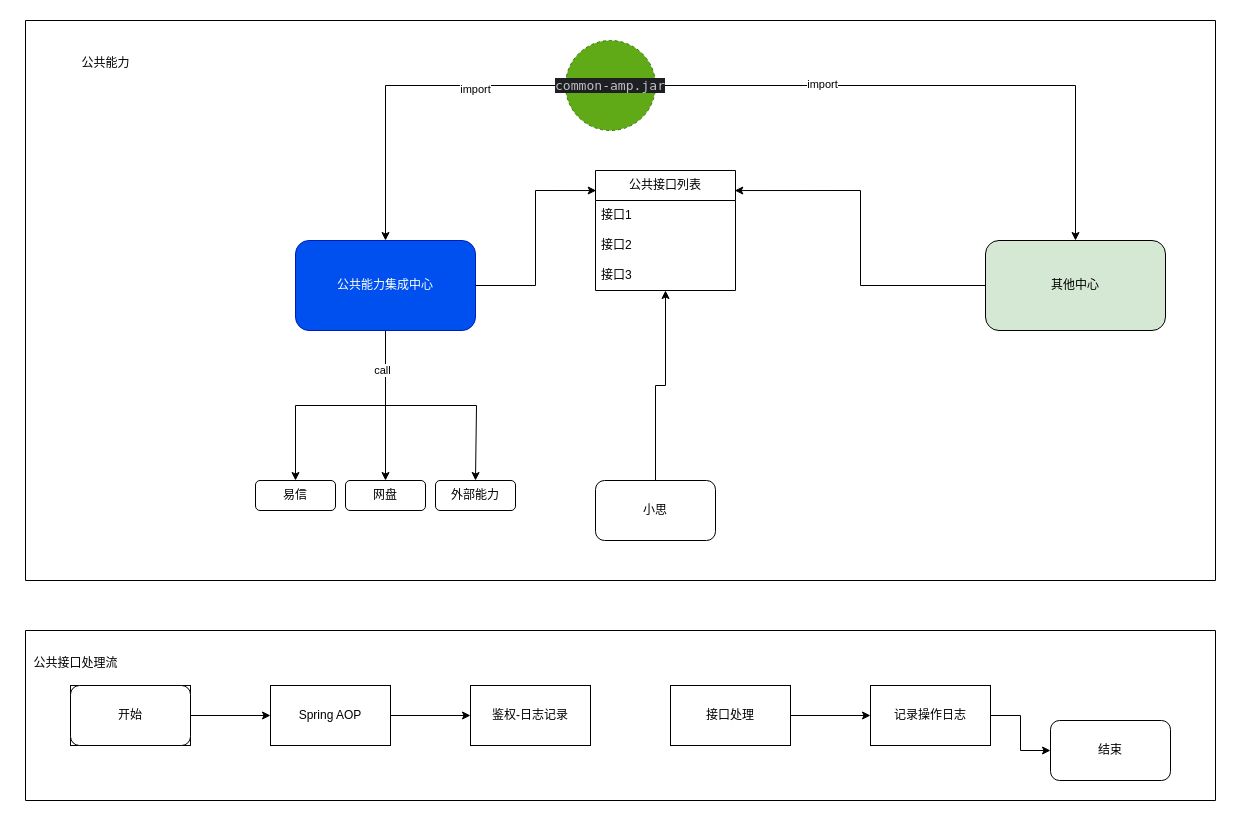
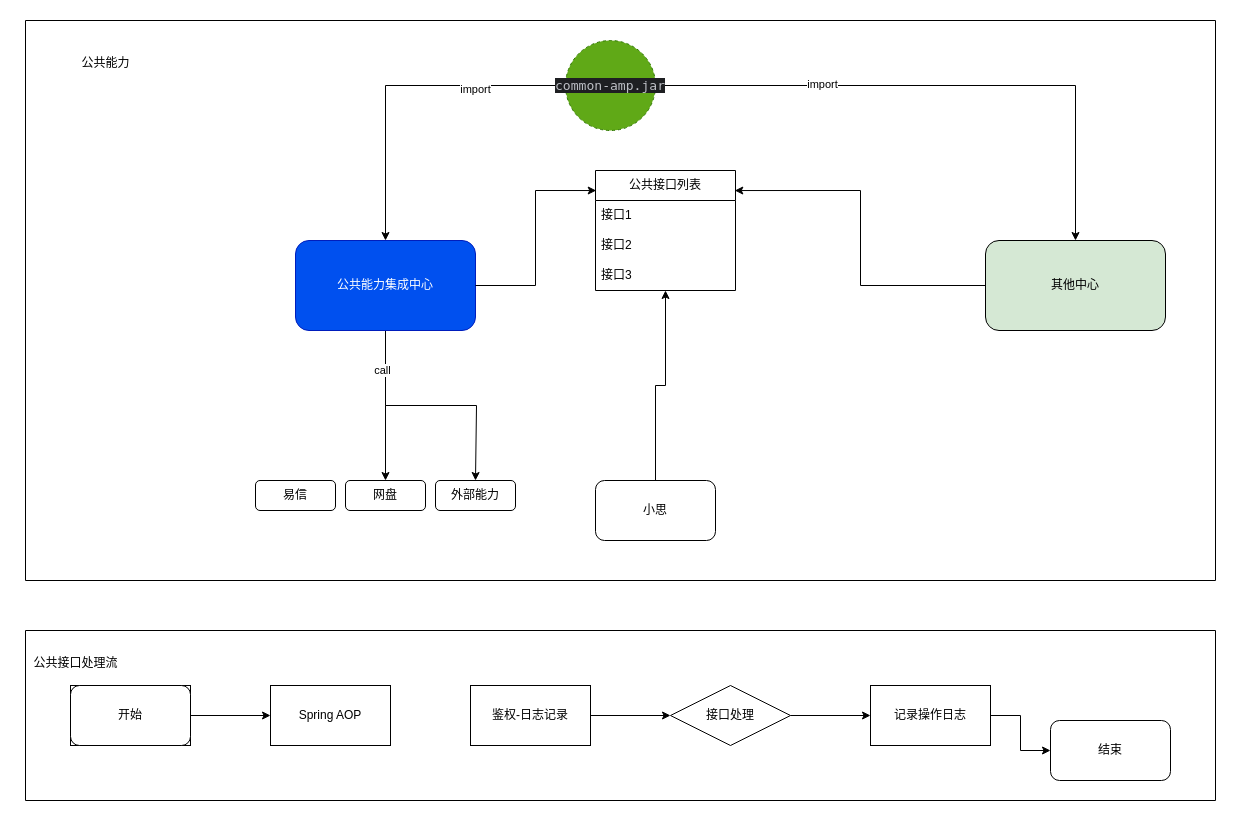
edge "公共能力集成中心" -> "易信": removed
edge "Spring AOP" -> "鉴权-日志记录": removed
edge "鉴权-日志记录" -> "接口处理": added
node "接口处理": shape rectangle -> diamond
